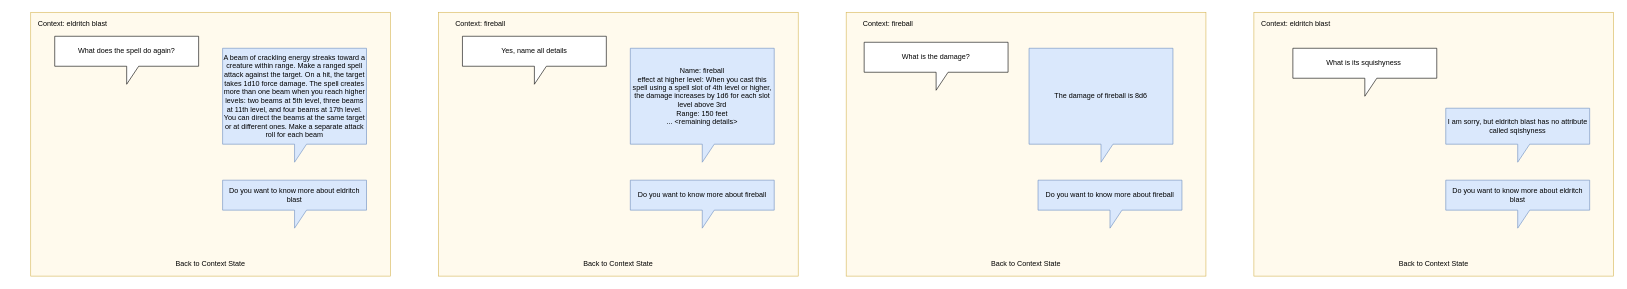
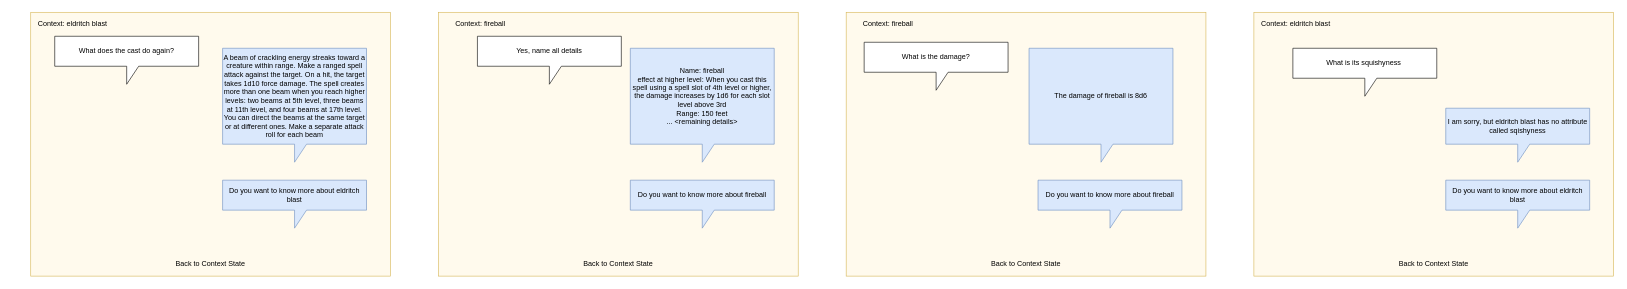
node "What does the spell do again?": label "What does the spell do again?" -> "What does the cast do again?"
node "Yes, name all details": moved (534, 60) -> (549, 60)
